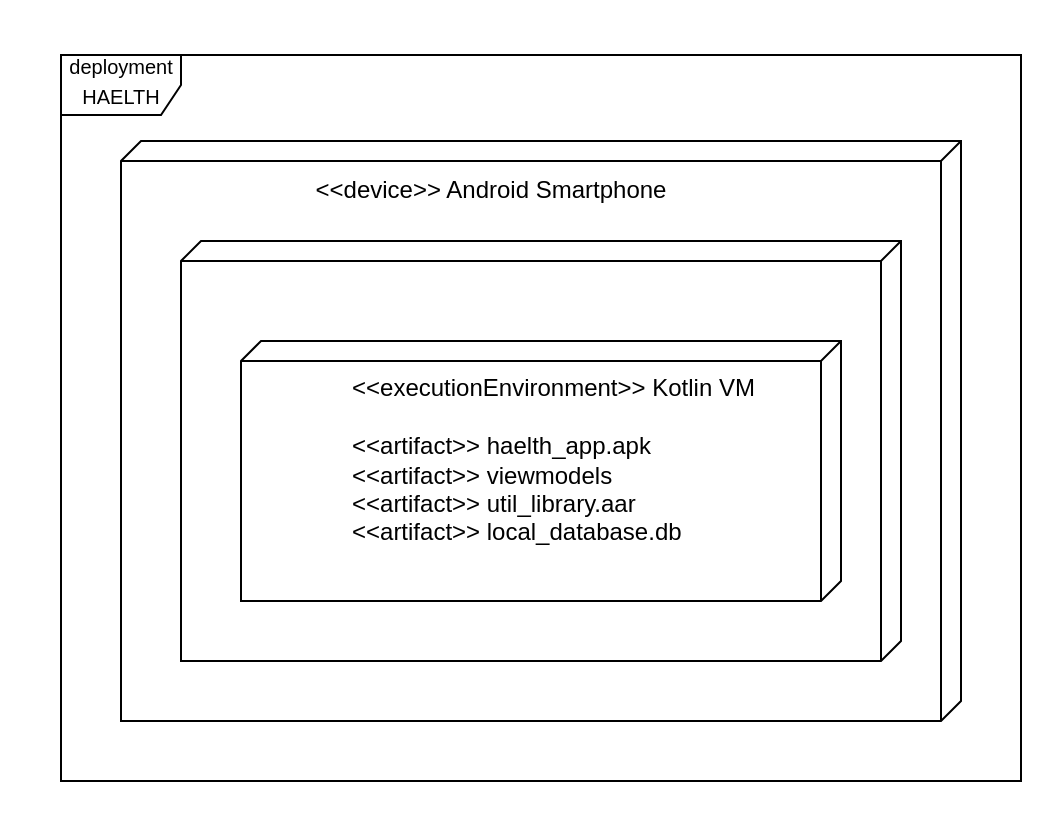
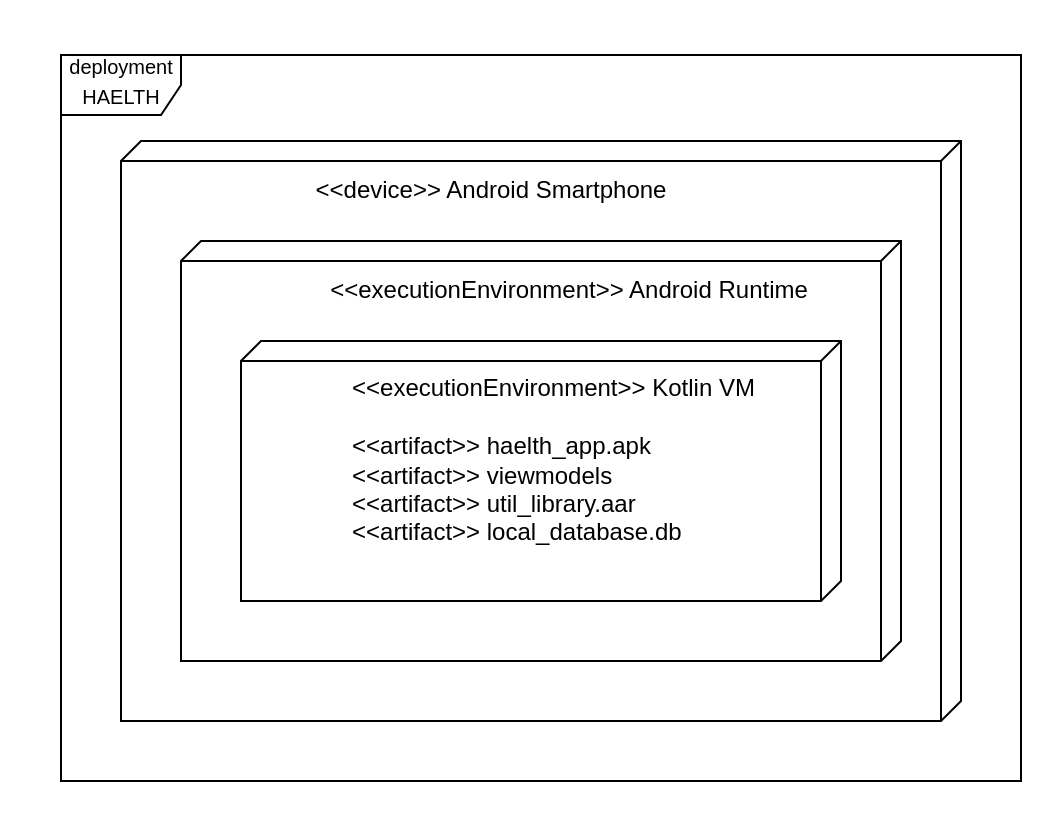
node "<<executionEnvironment>> Android Runtime": added
